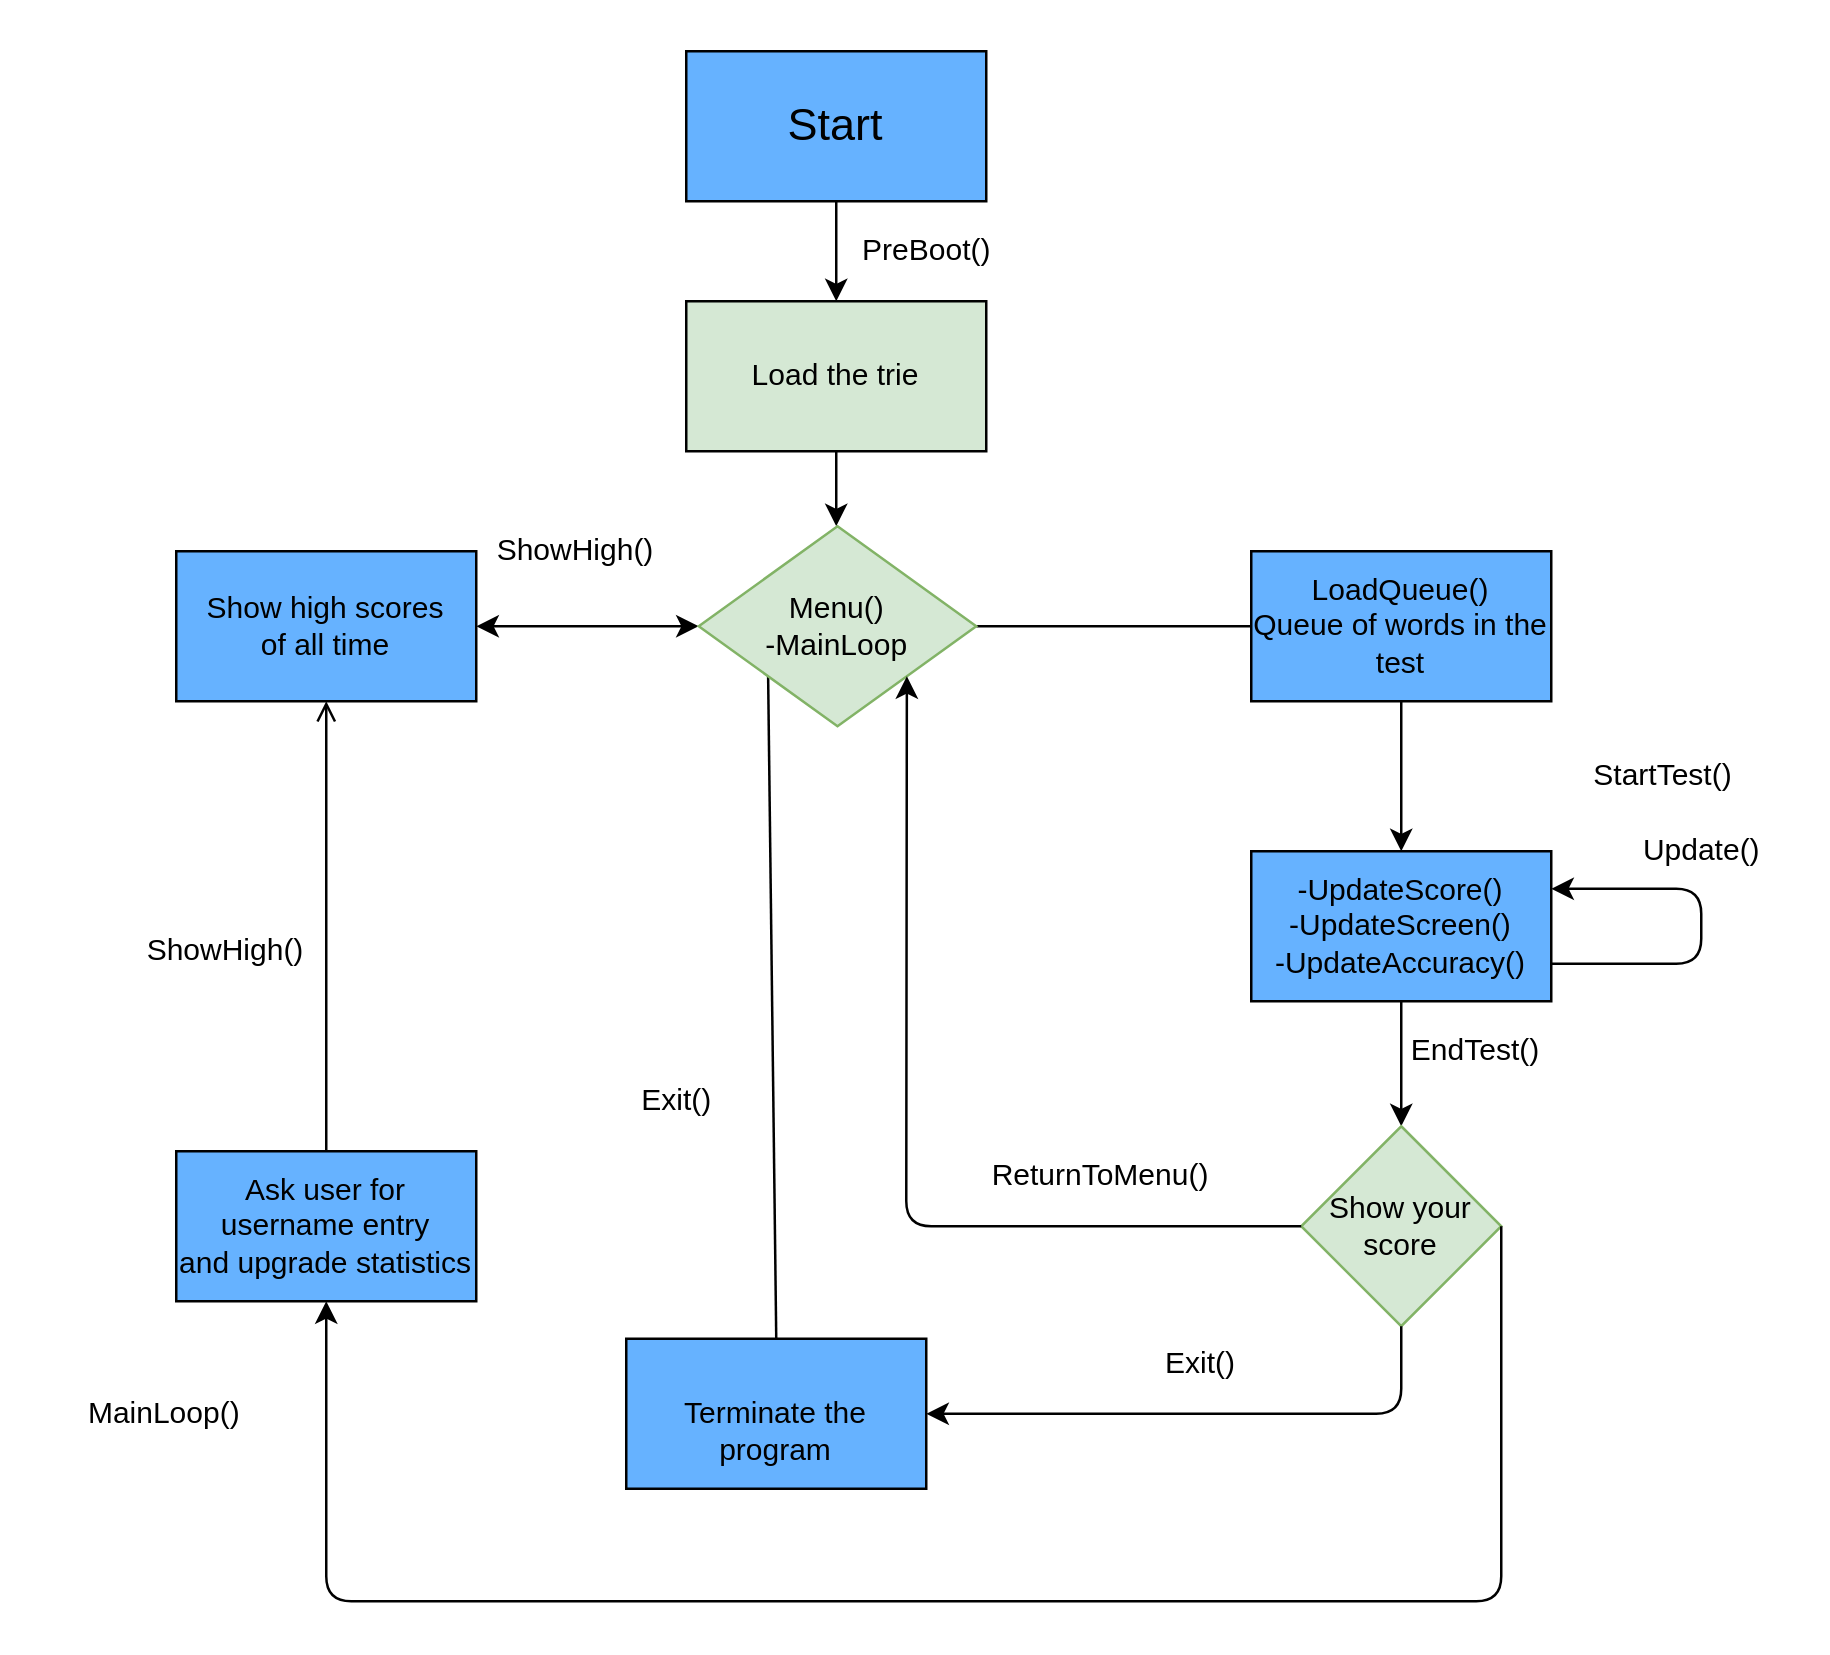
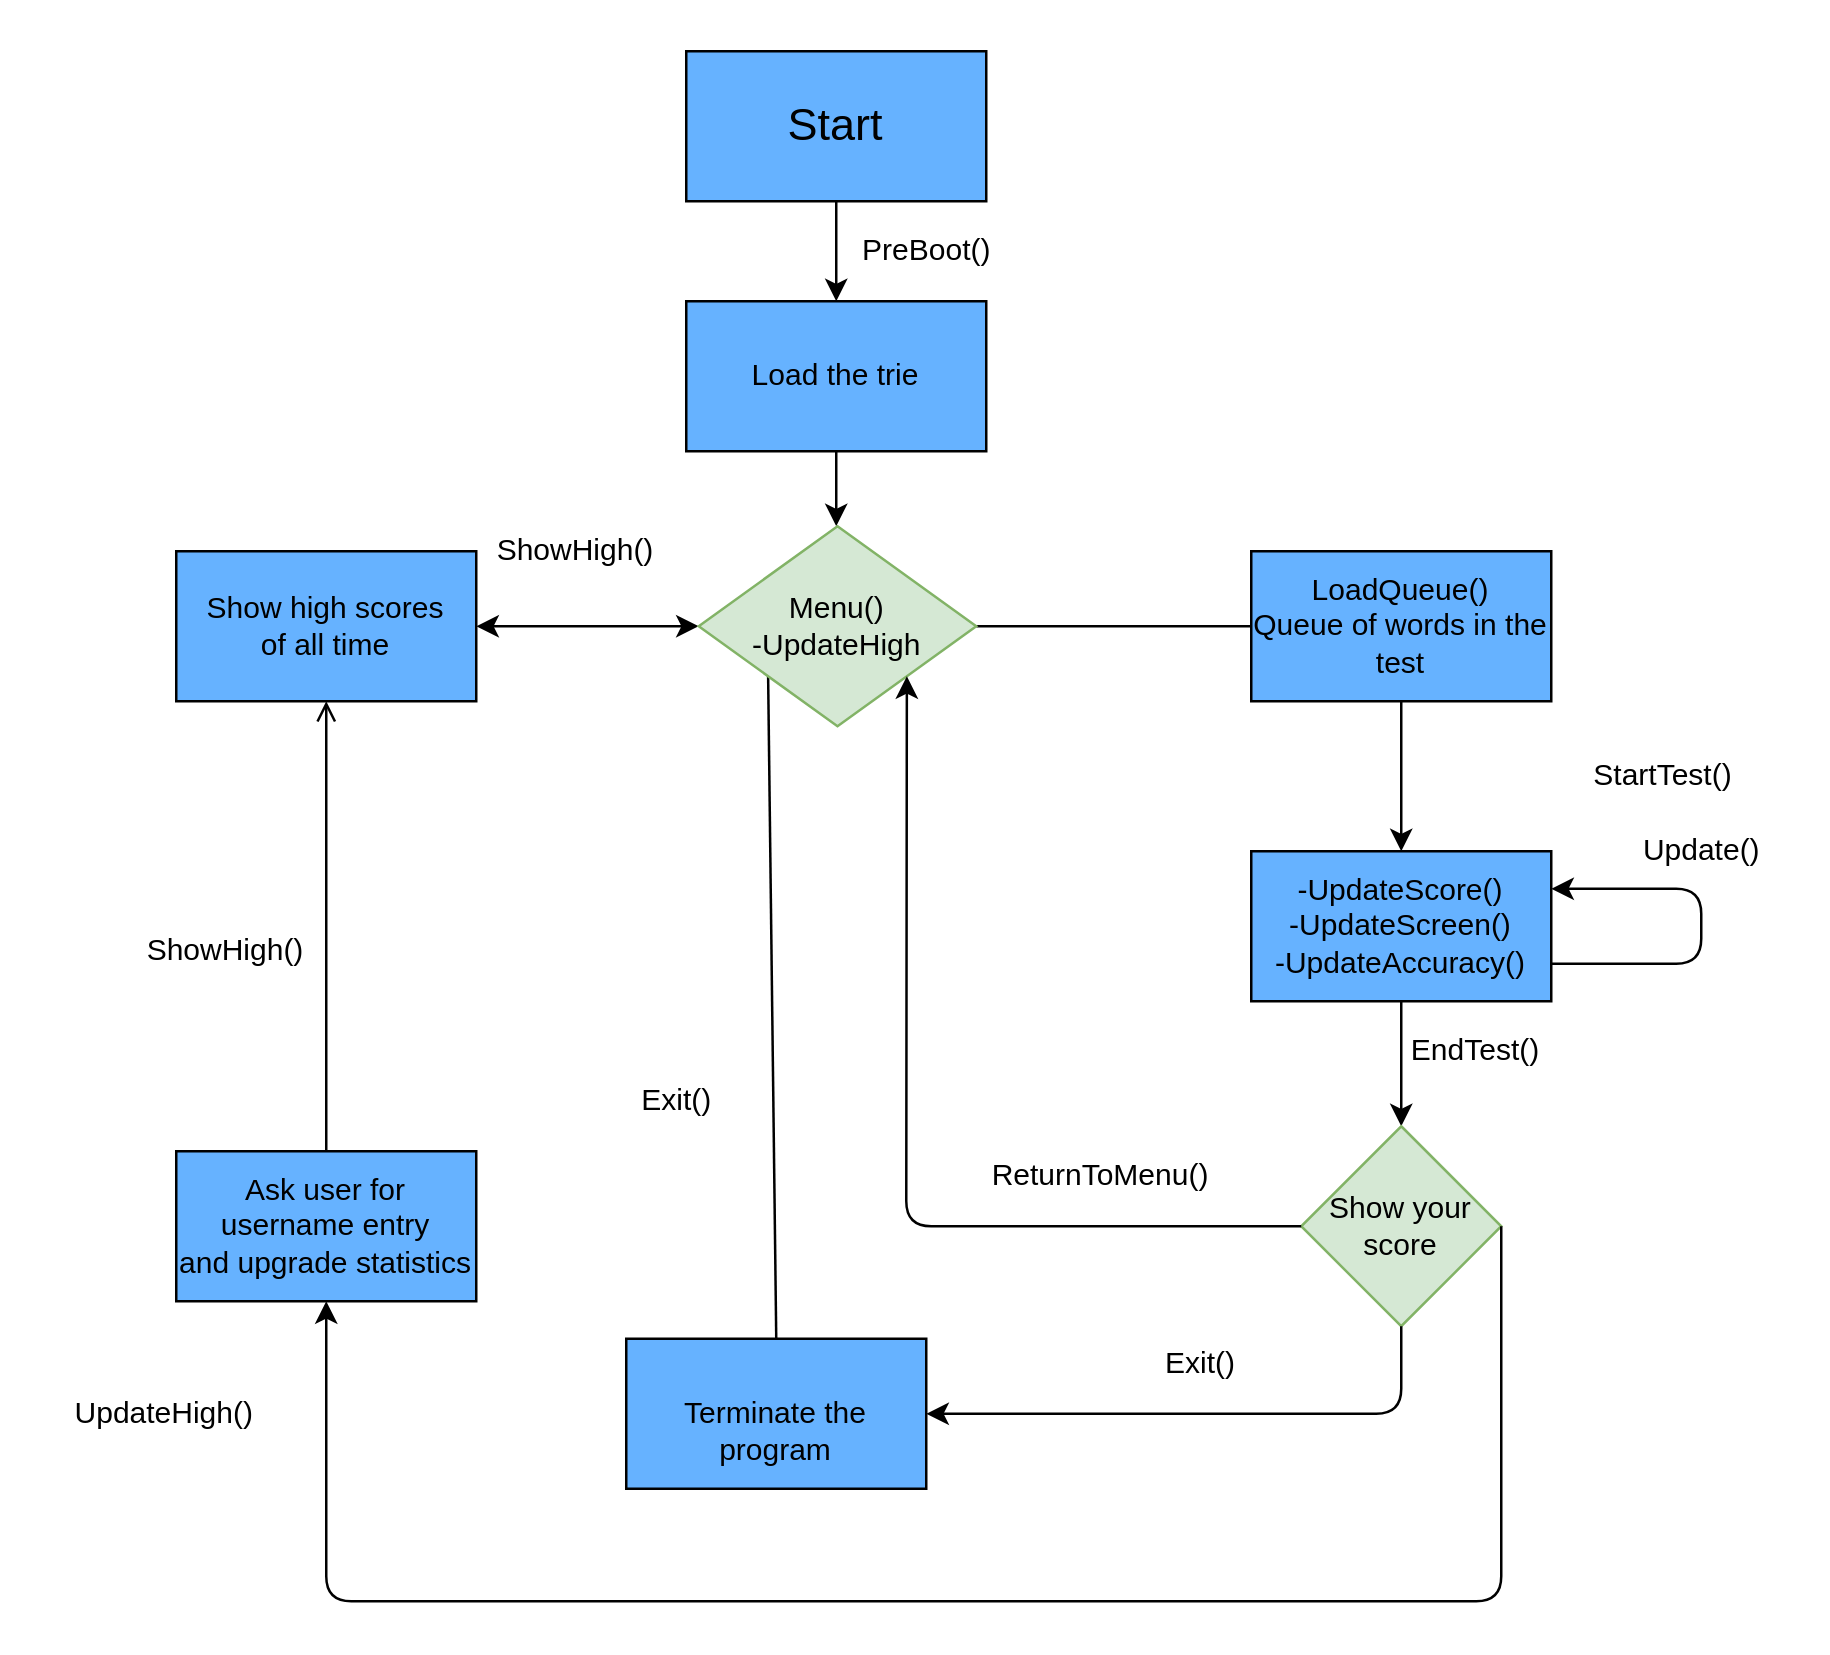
node "Load the trie": fillcolor #d5e8d4 -> #66b2ff
node "Menu() -MainLoop": label "Menu() -MainLoop" -> "Menu() -UpdateHigh"
node "MainLoop()": label "MainLoop()" -> "UpdateHigh()"
